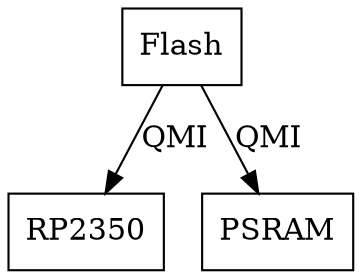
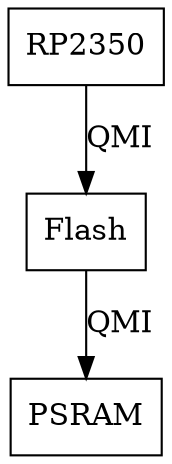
edge "Flash" -> "RP2350": reversed
